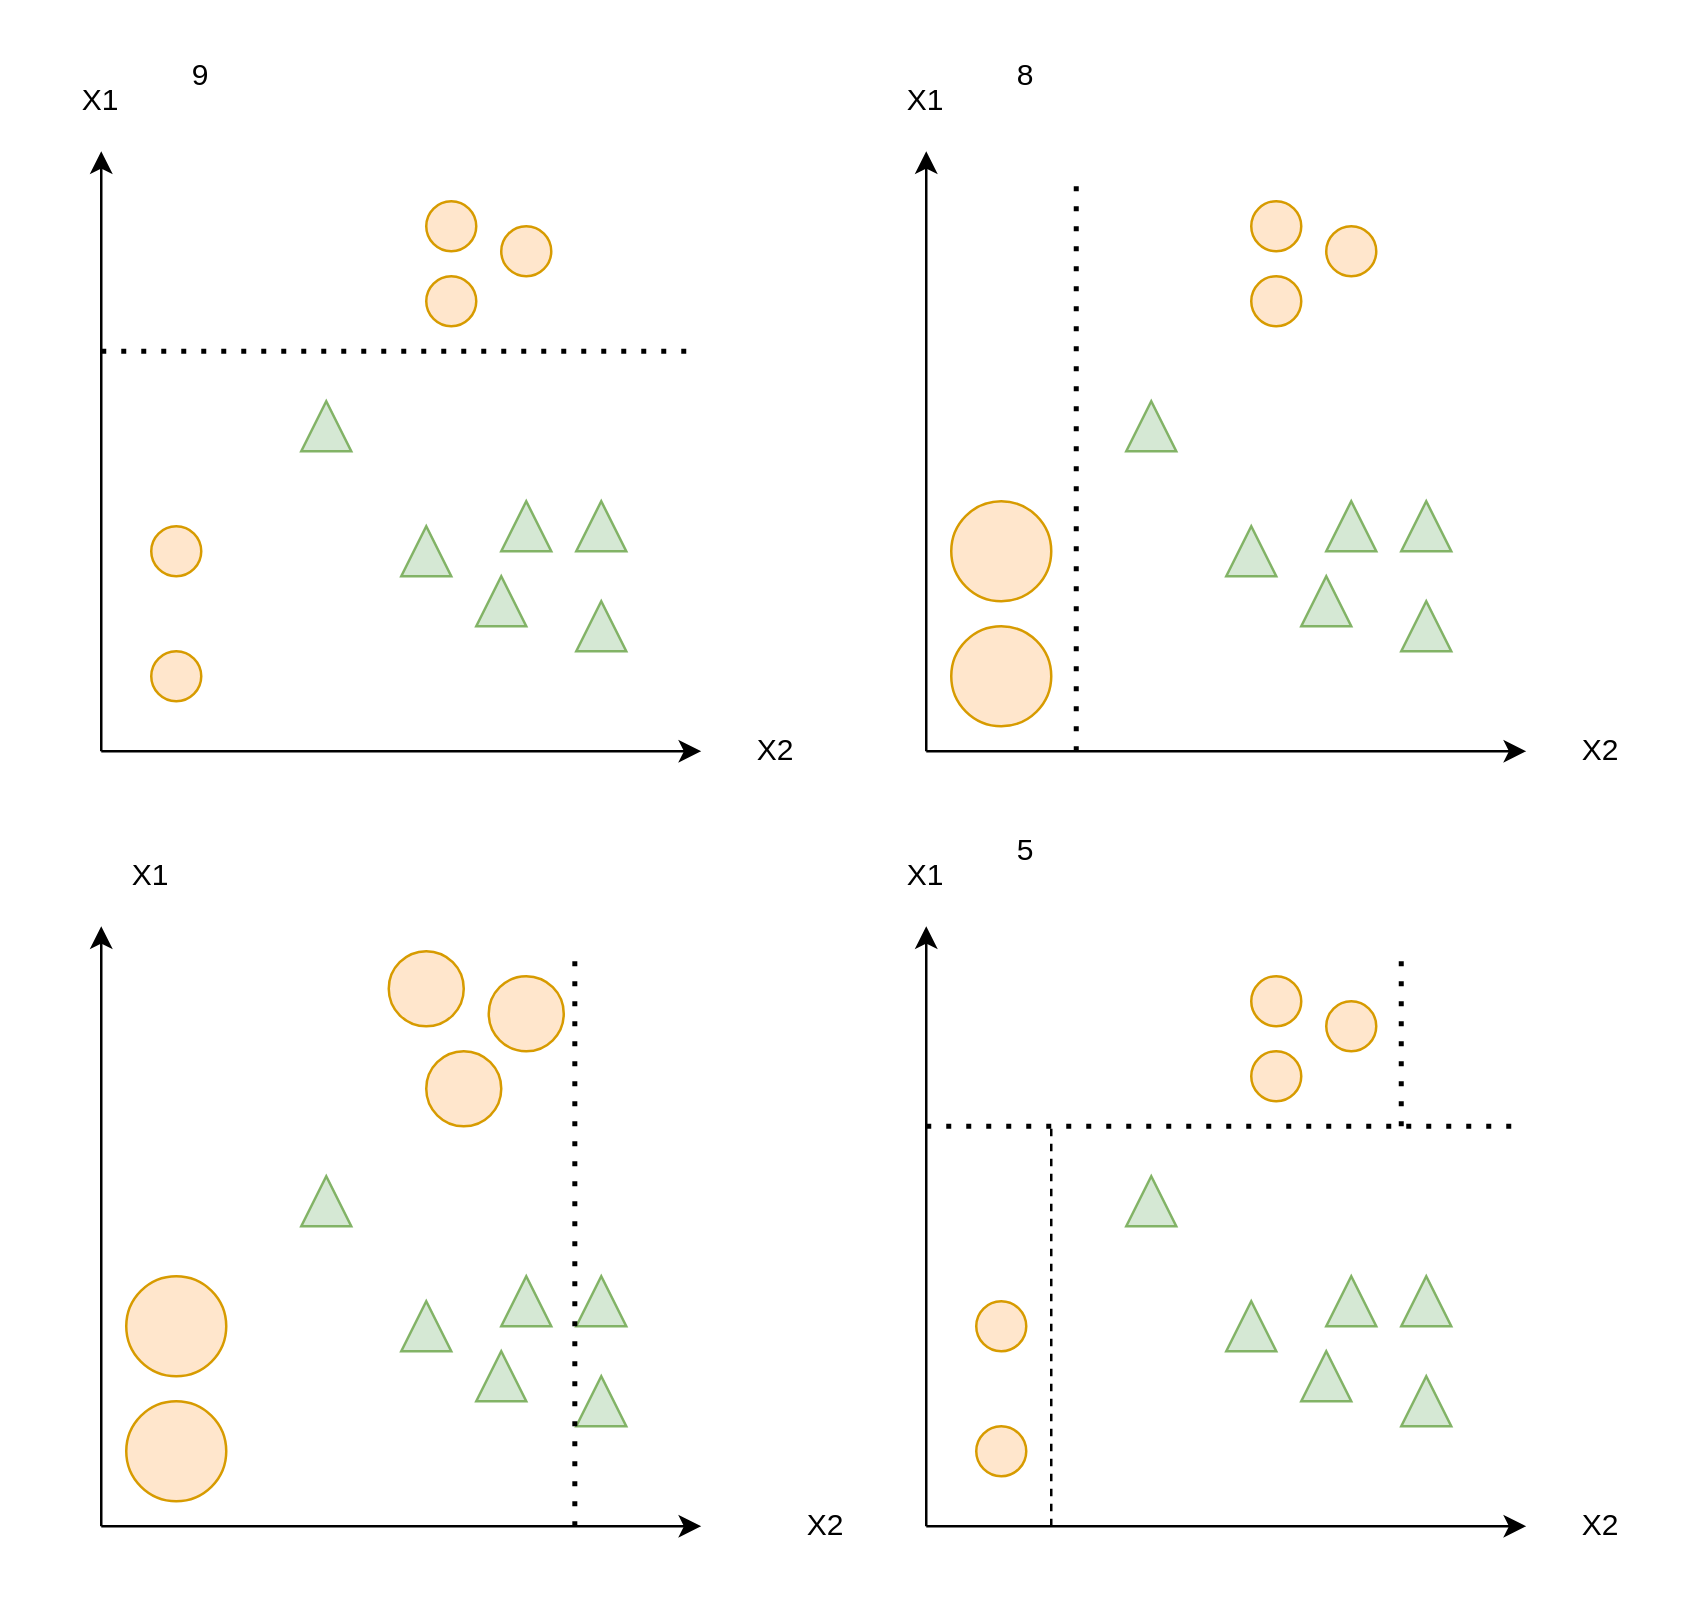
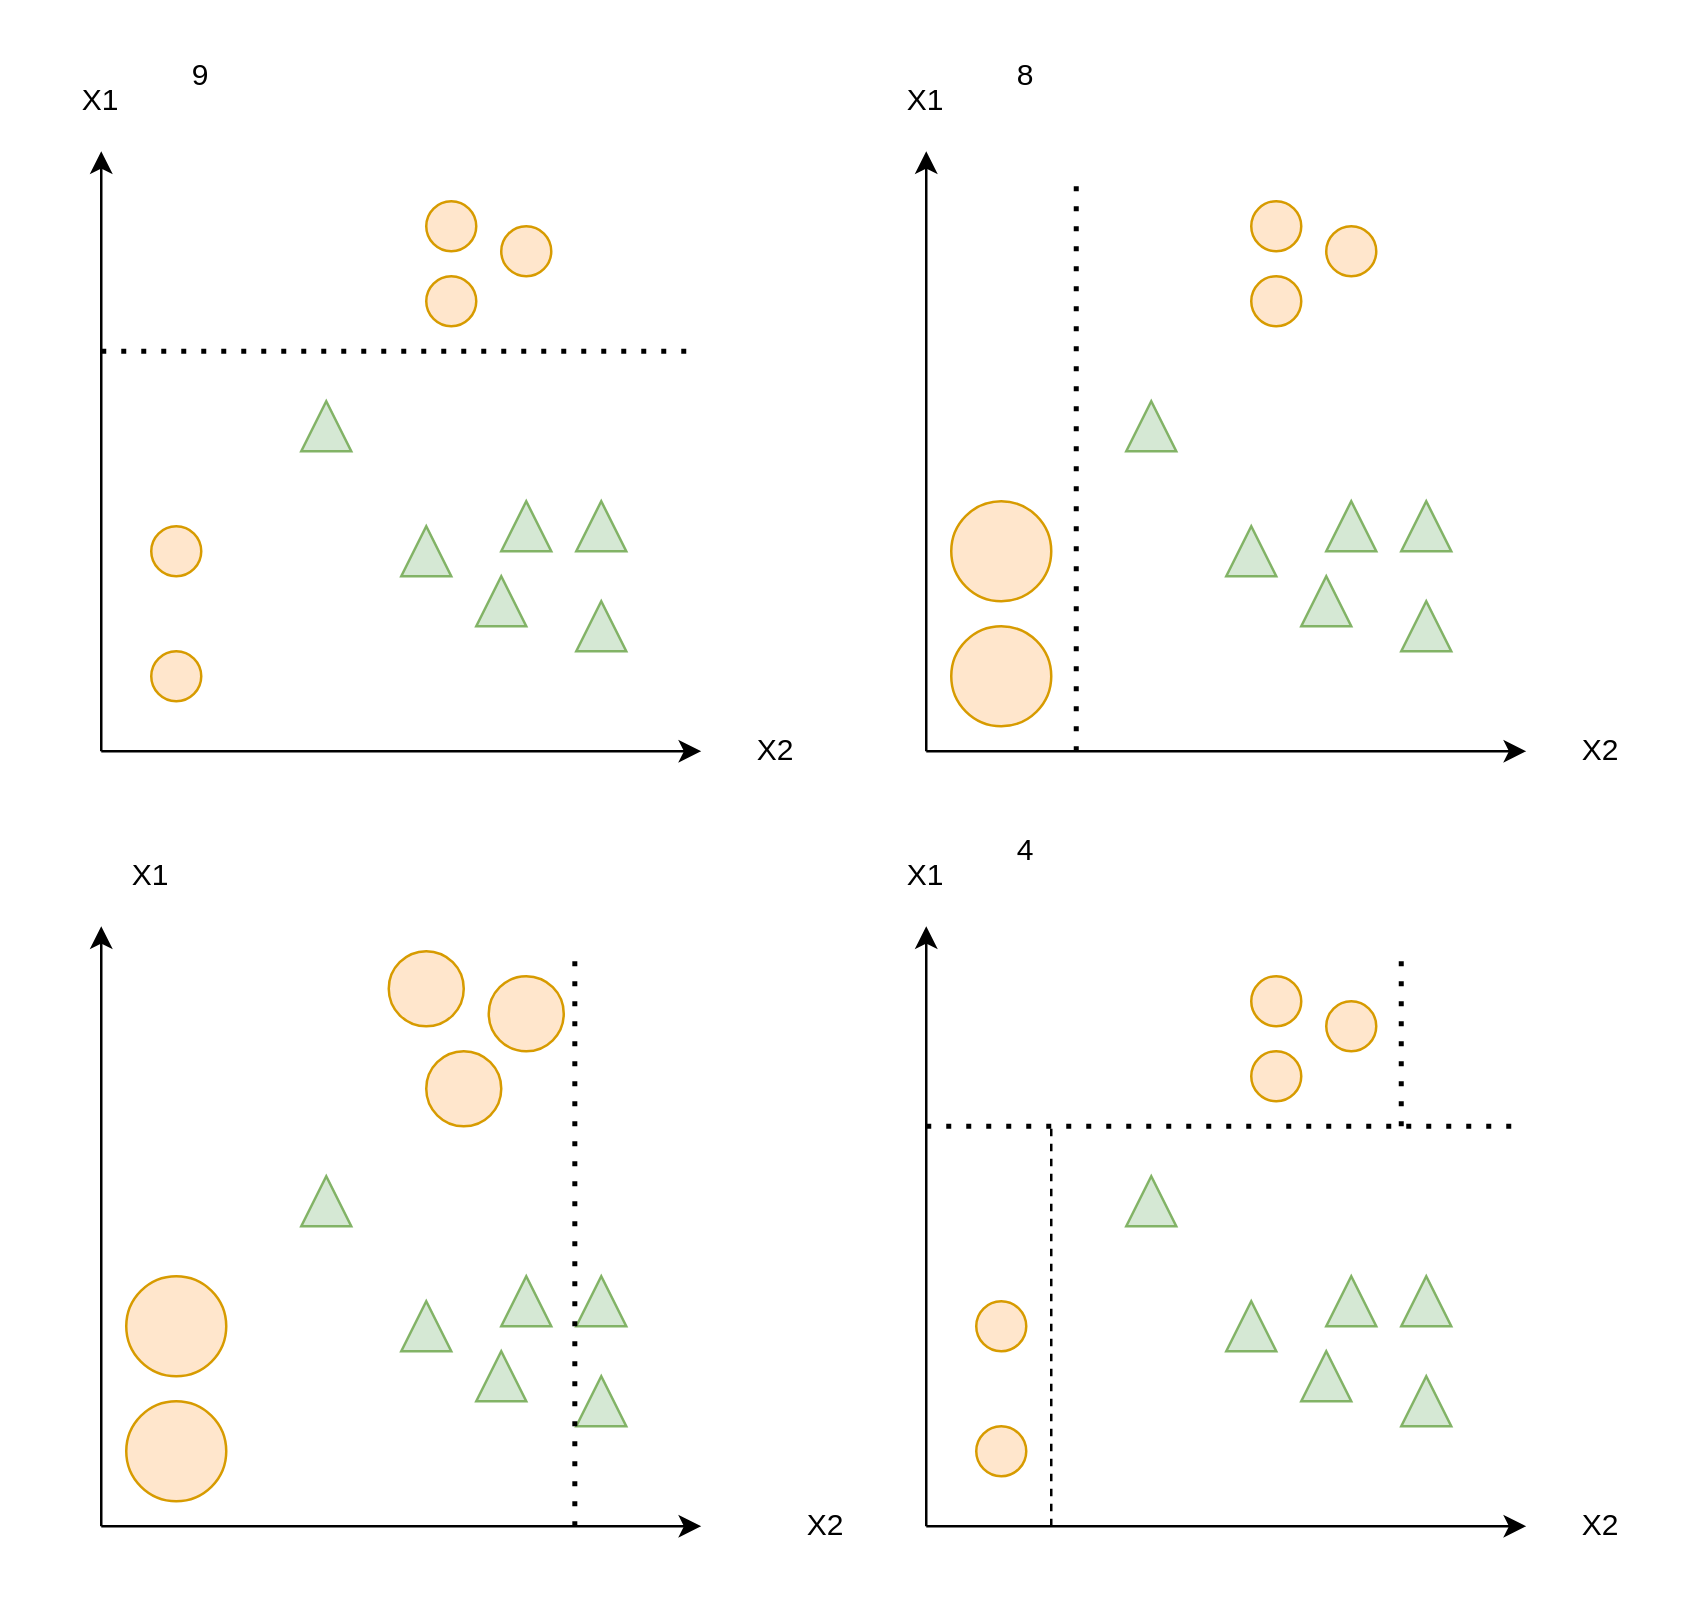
node "5": label "5" -> "4"
